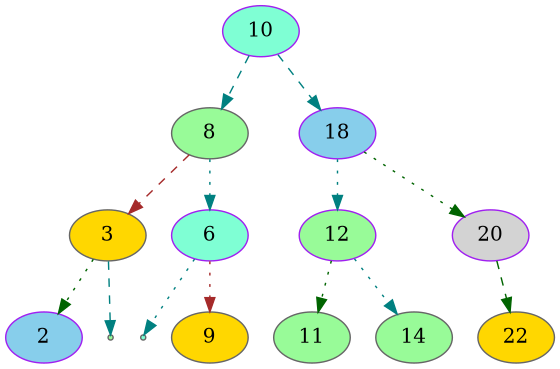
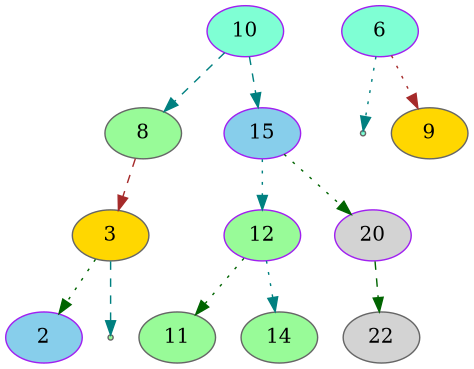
node "18": label "18" -> "15"
edge "8" -> "6": removed
node "22": fillcolor gold -> lightgrey
